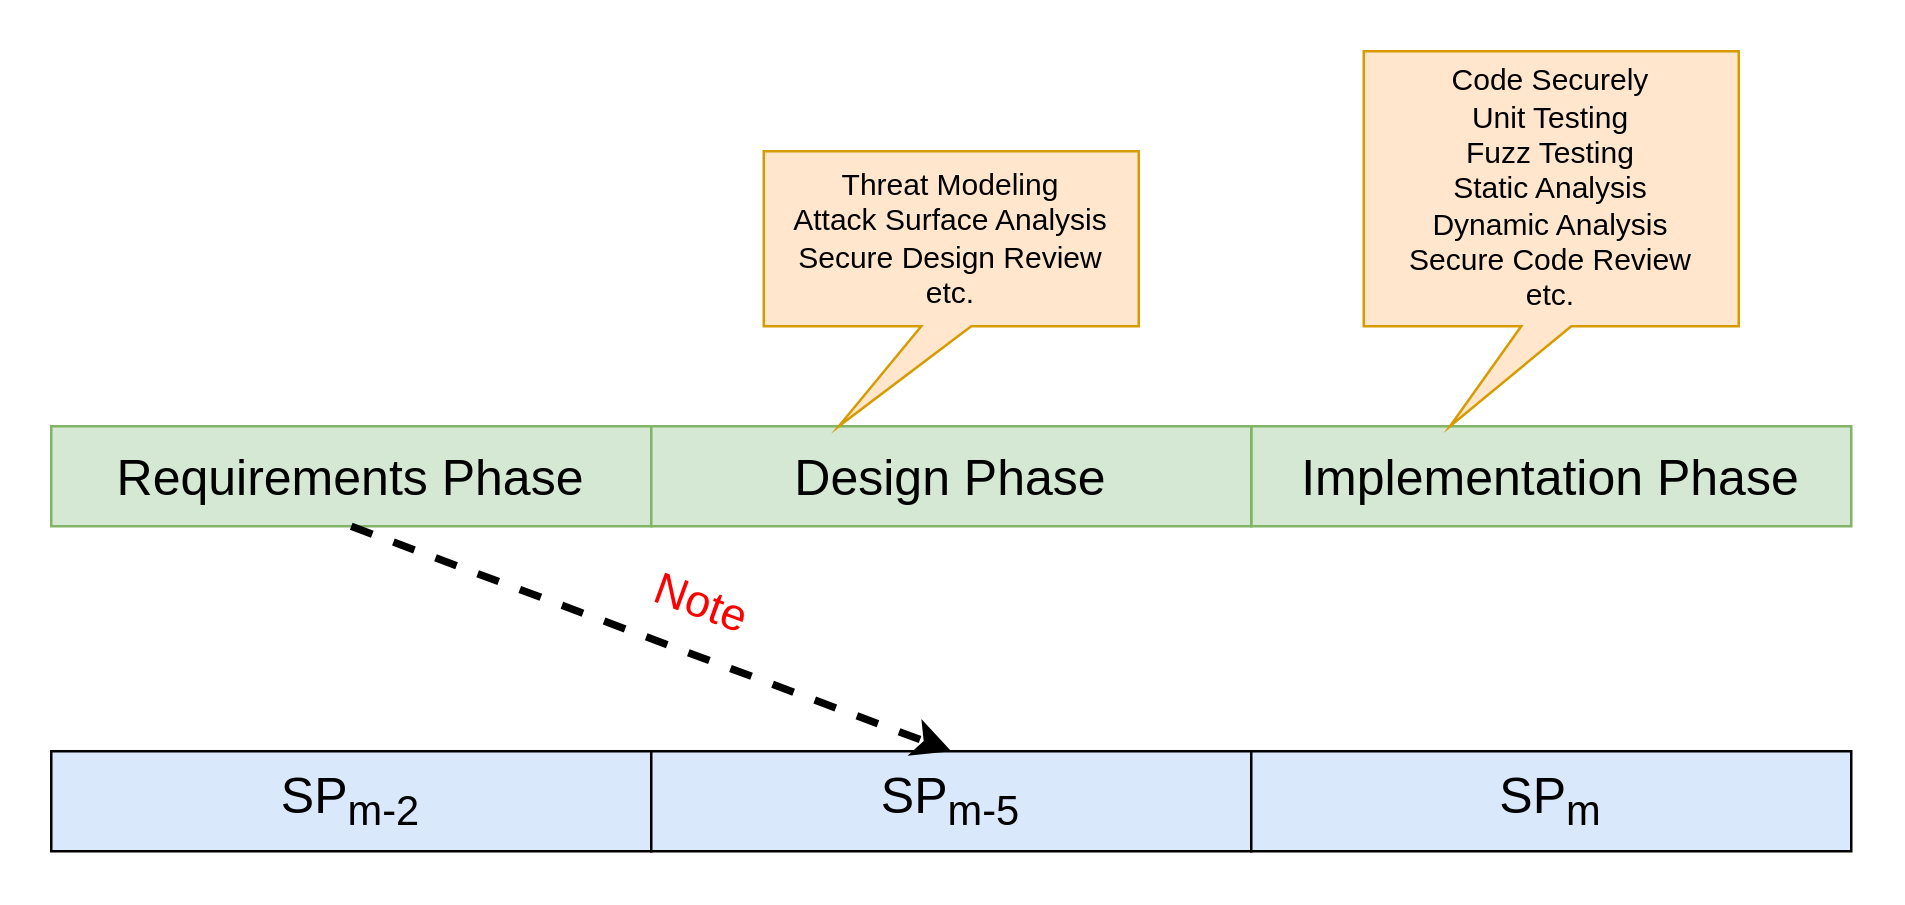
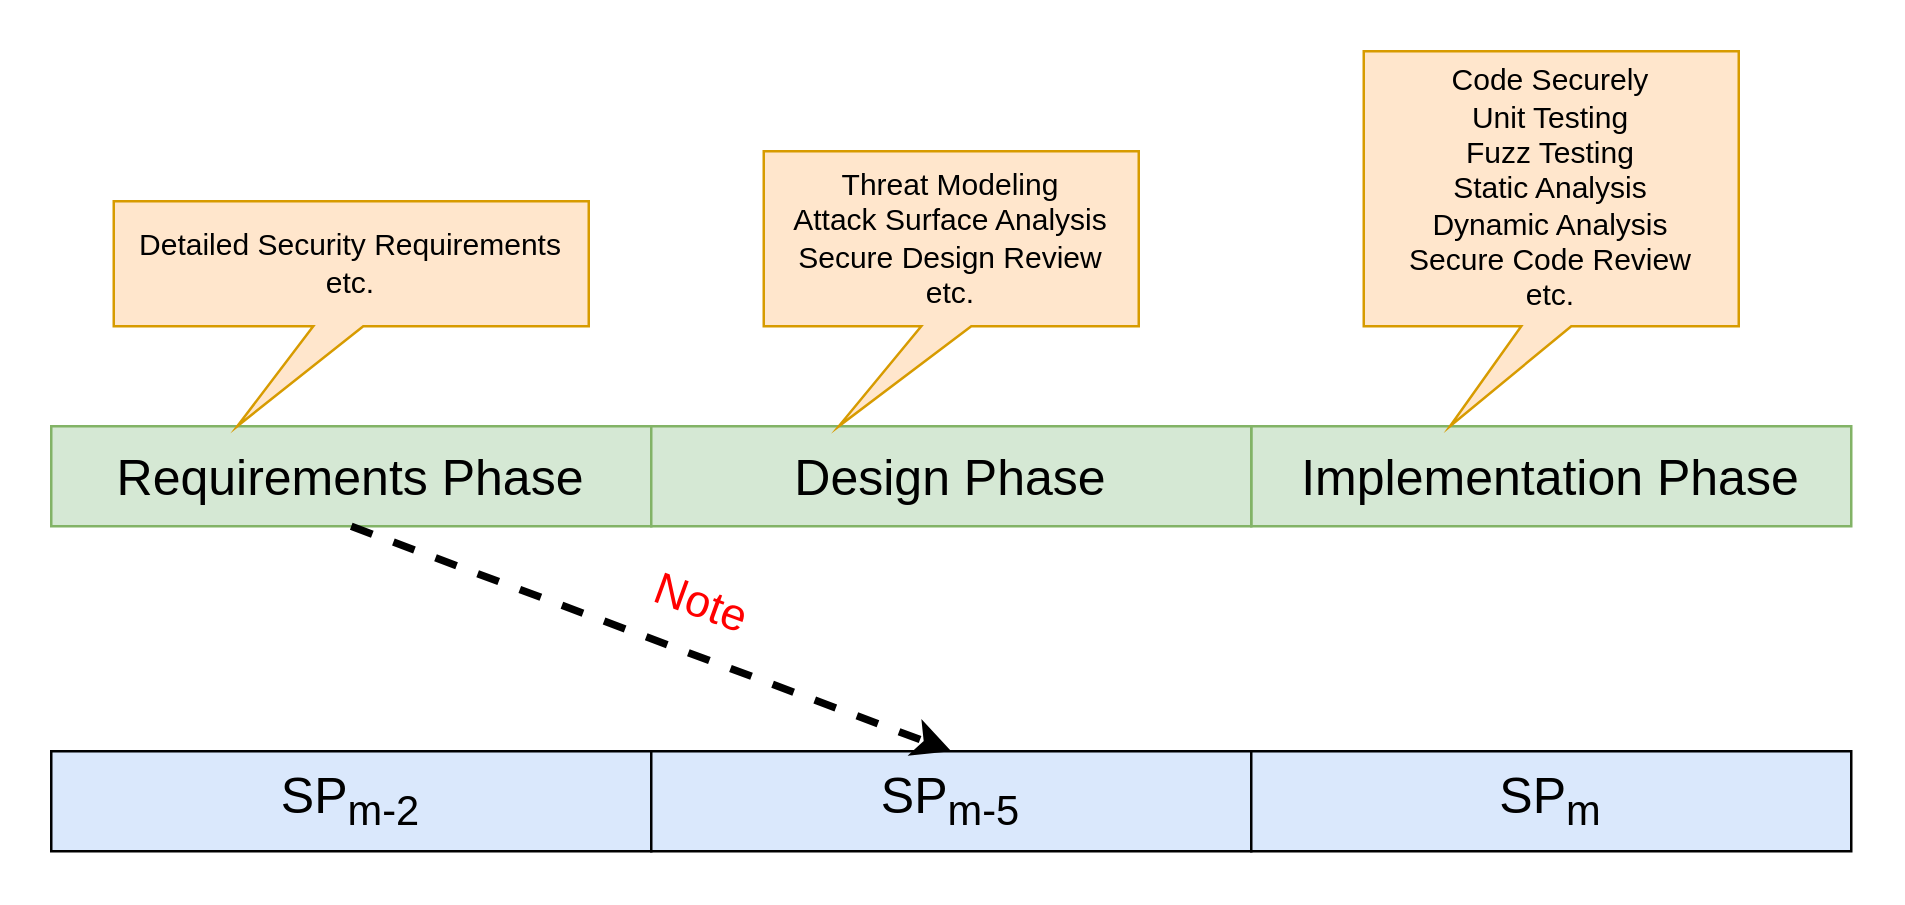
node "Detailed Security Requirements etc.": added
